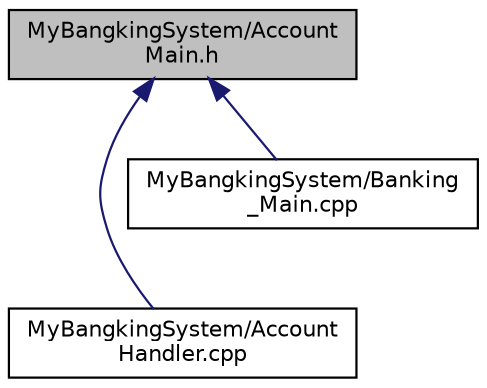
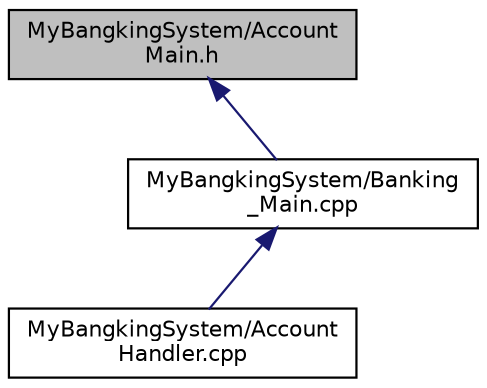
edge "MyBangkingSystem/Account Handler.cpp" -> "MyBangkingSystem/Account Main.h": now "MyBangkingSystem/Account Handler.cpp" -> "MyBangkingSystem/Banking _Main.cpp"
